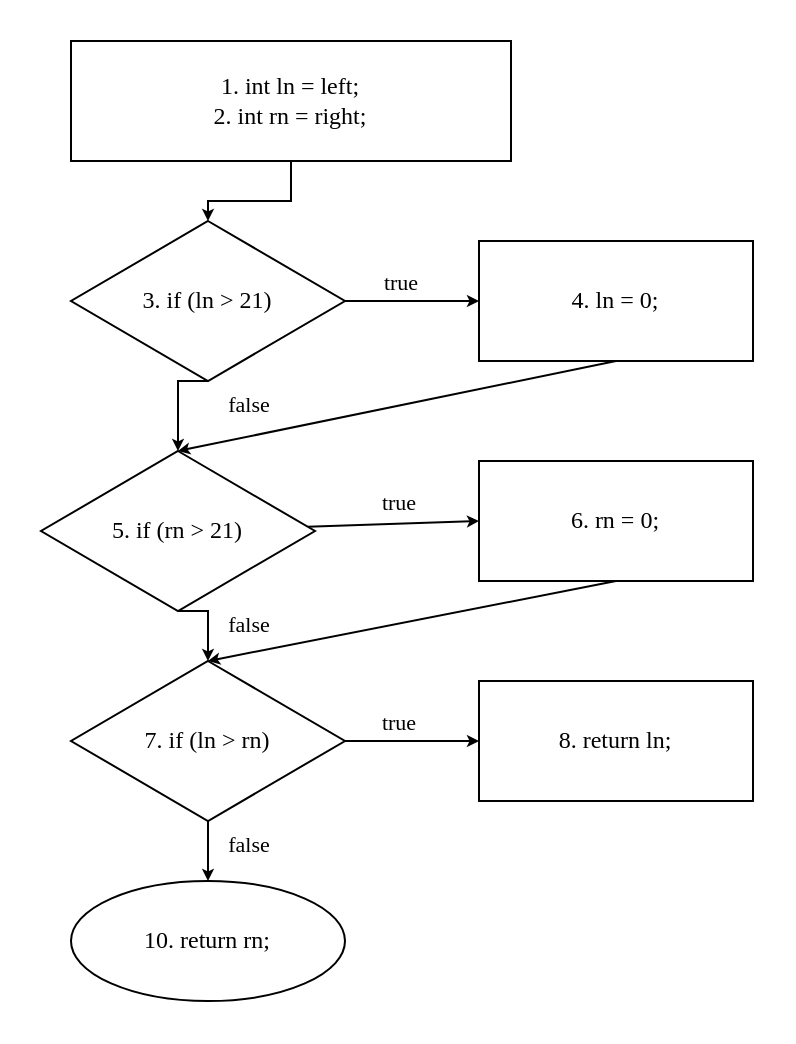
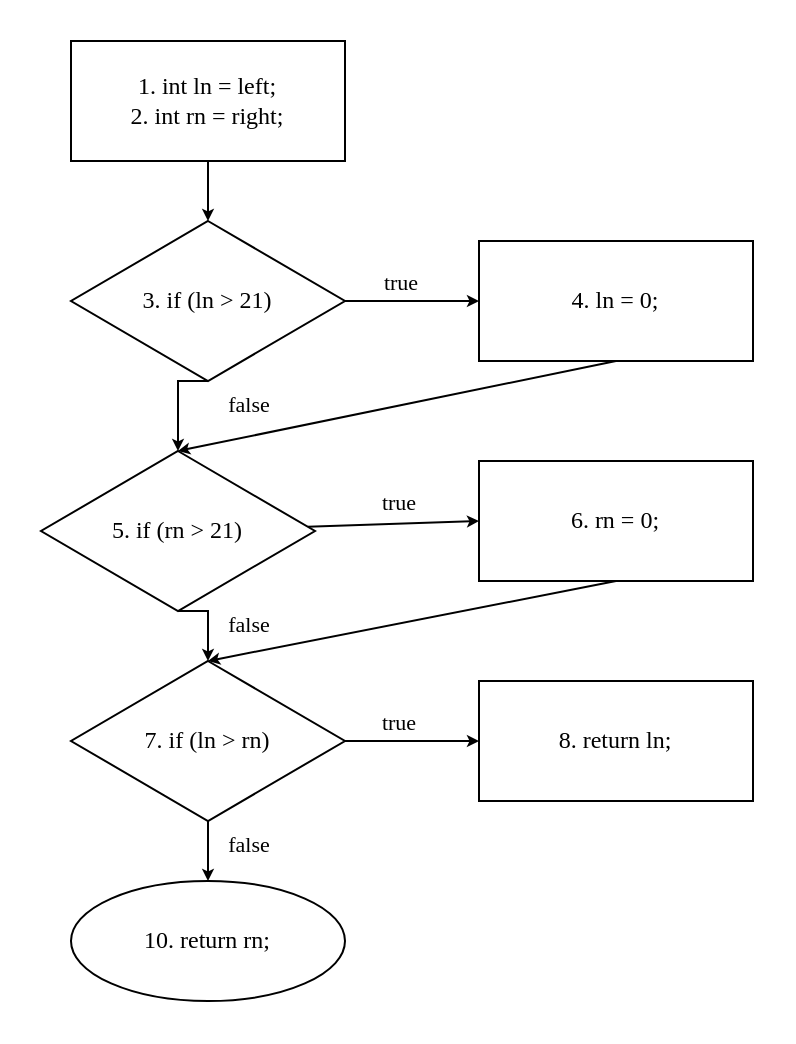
node "1. int ln = left; 2. int rn = right;": size 440x120 -> 274x120
